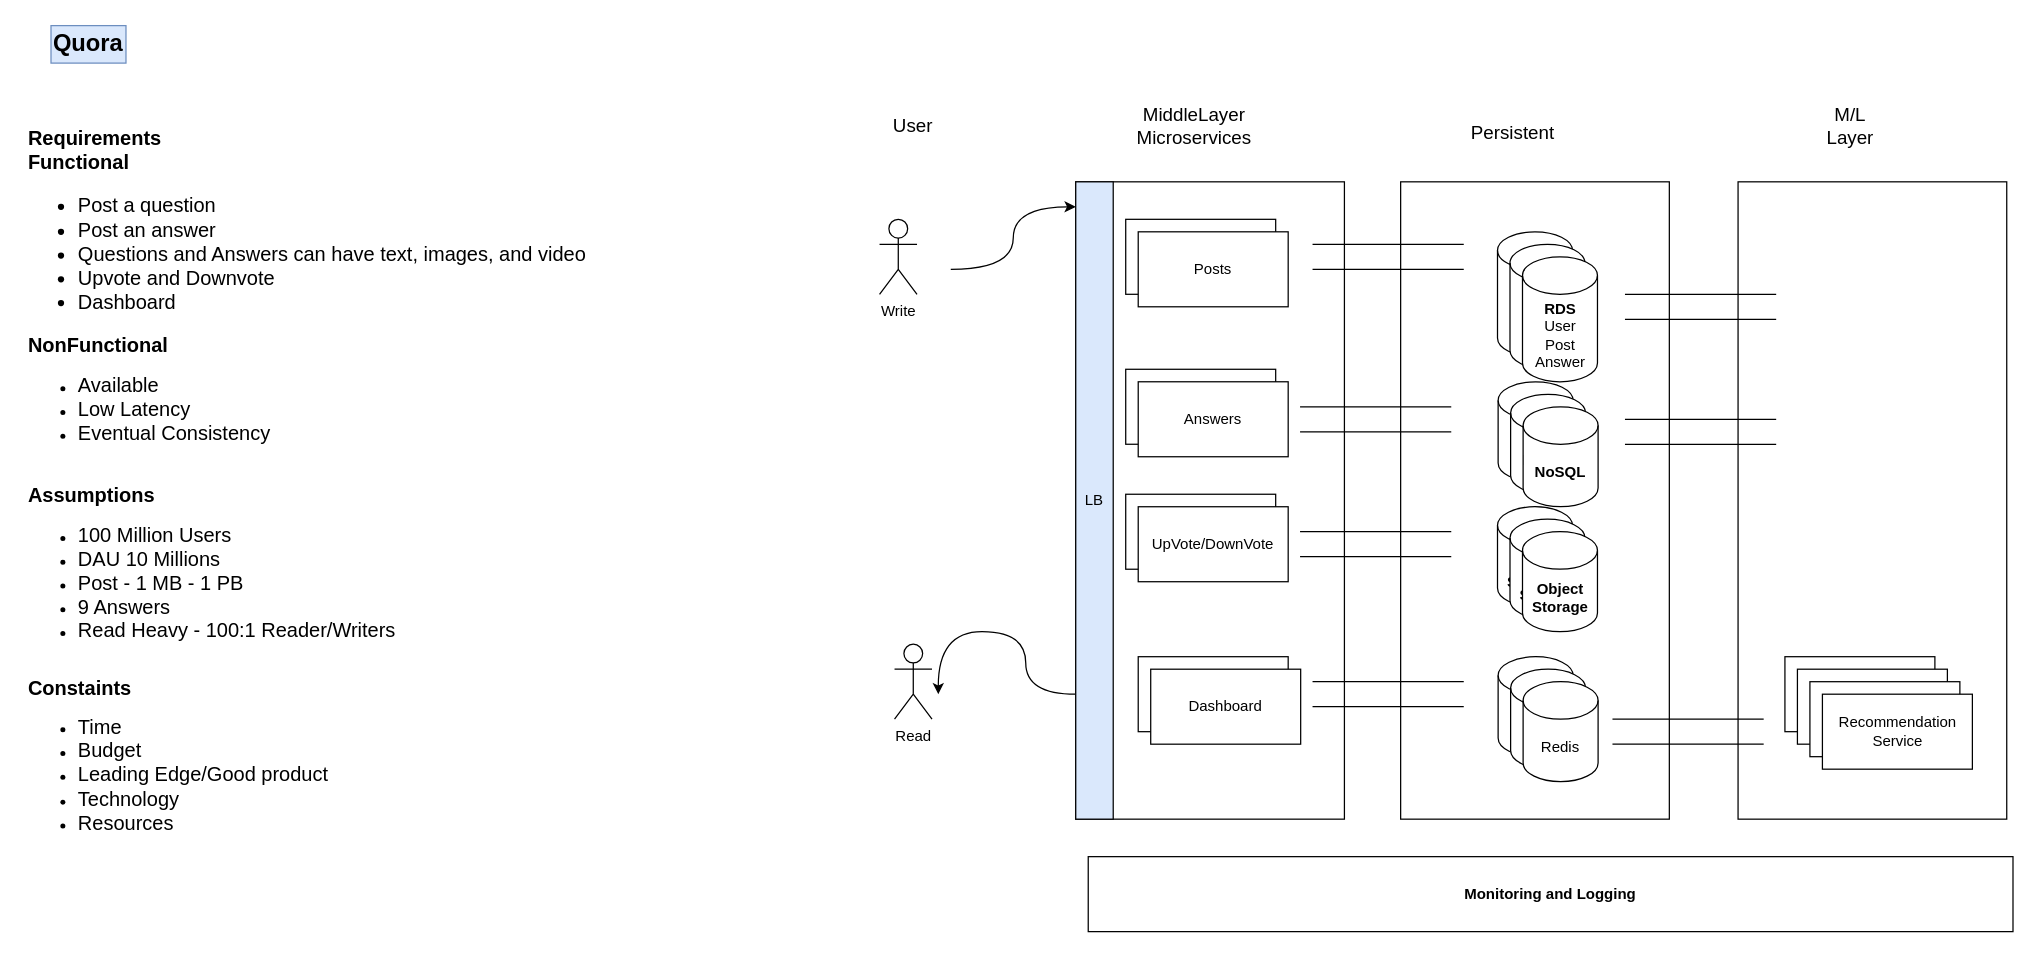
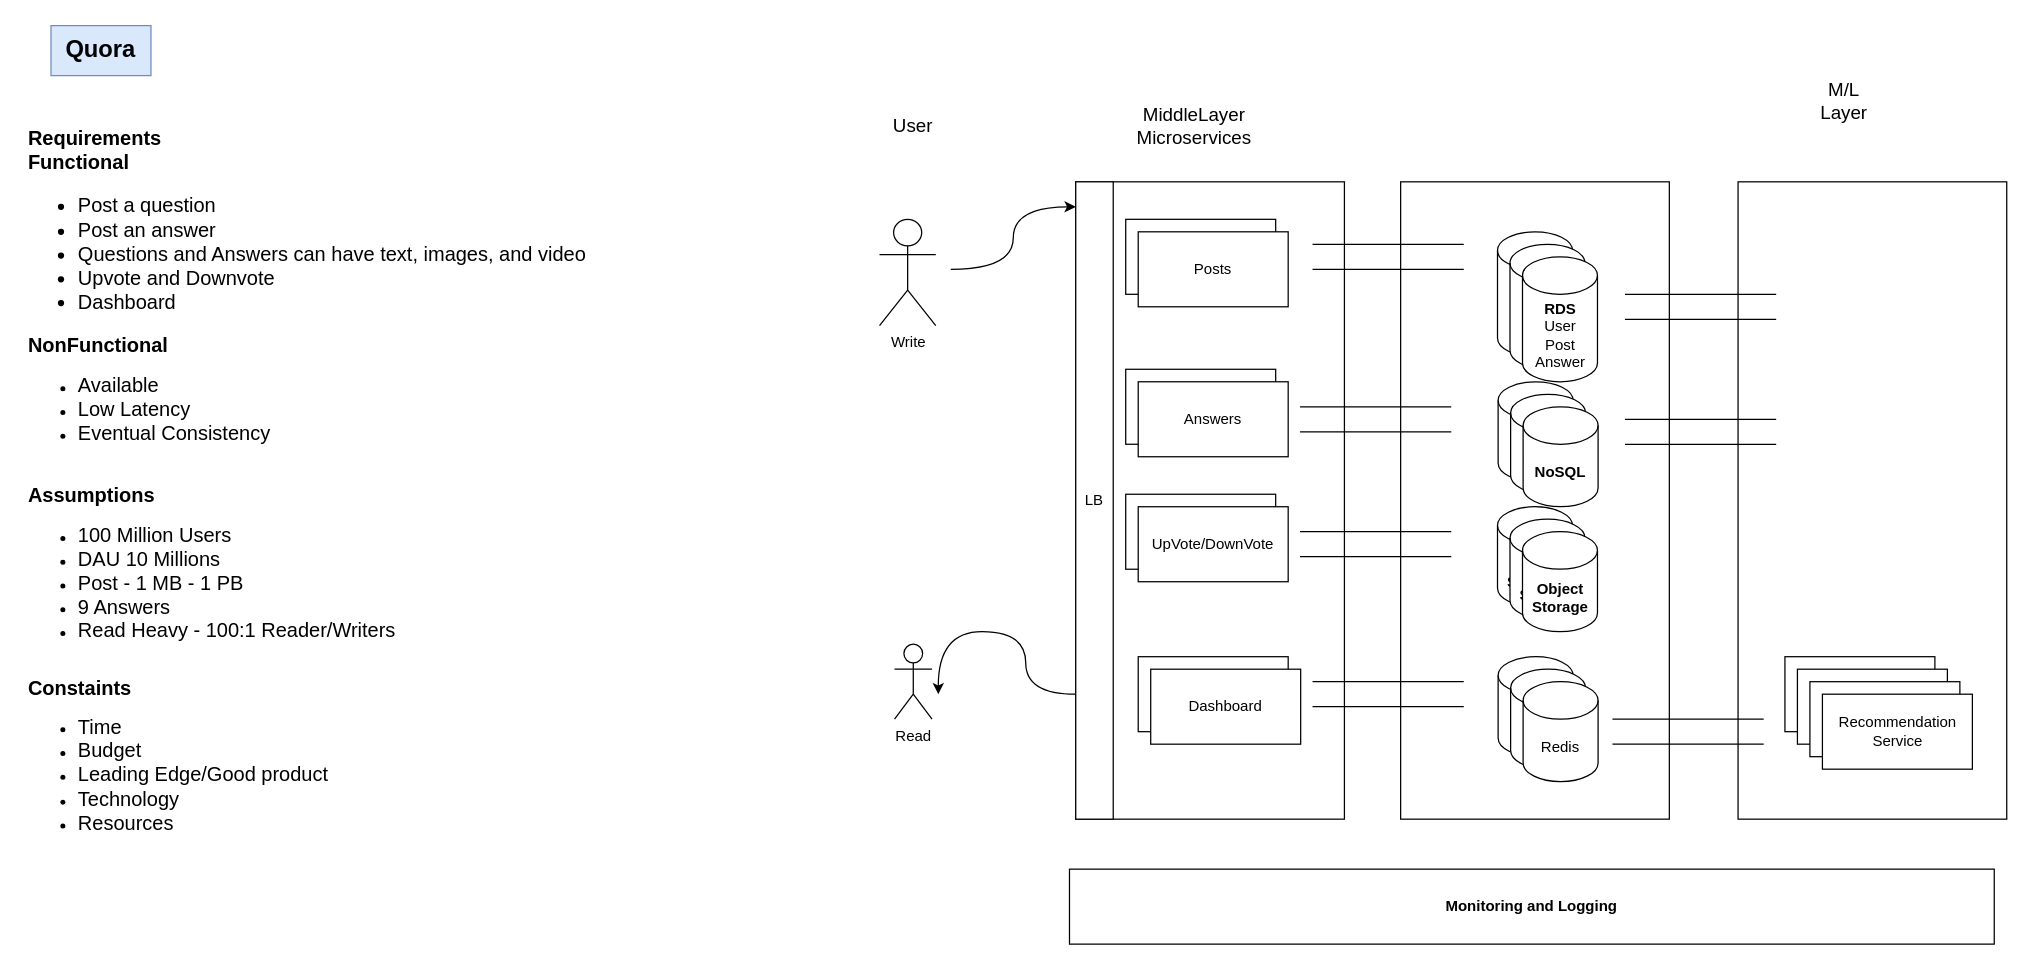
node "Quora": size 75x38 -> 100x50
node "M/L Layer": moved (1851, 126) -> (1844, 101)
node "Persistent": removed
node "Write": size 38x75 -> 56x106
node "LB": fillcolor #dae8fc -> #ffffff
node "Monitoring and Logging": moved (1551, 894) -> (1532, 907)
